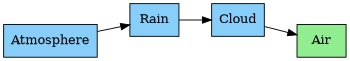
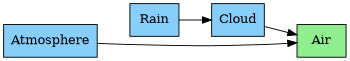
edge "Atmosphere" -> "Rain": now "Atmosphere" -> "Air"
